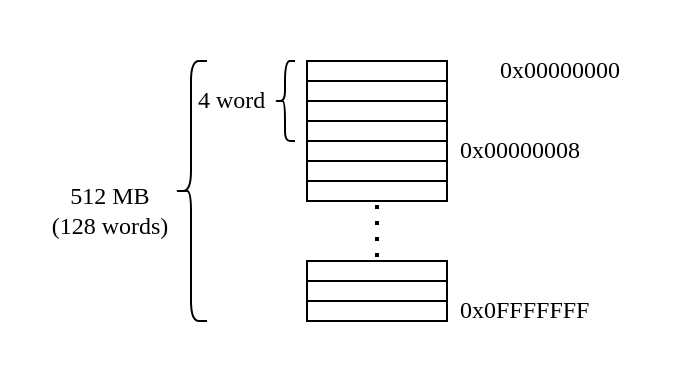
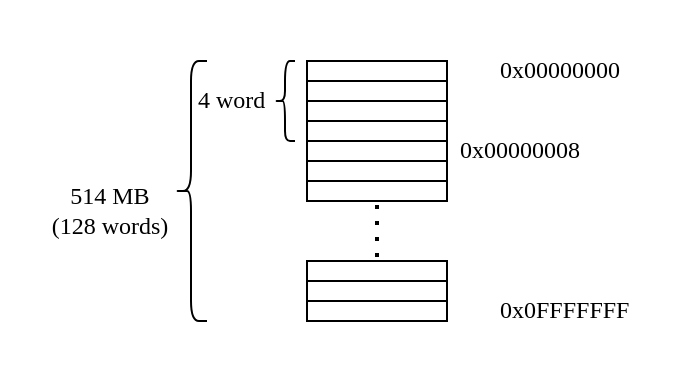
node "512 MB (128 words)": label "512 MB (128 words)" -> "514 MB (128 words)"
node "0x0FFFFFFF": moved (537, 311) -> (577, 311)
